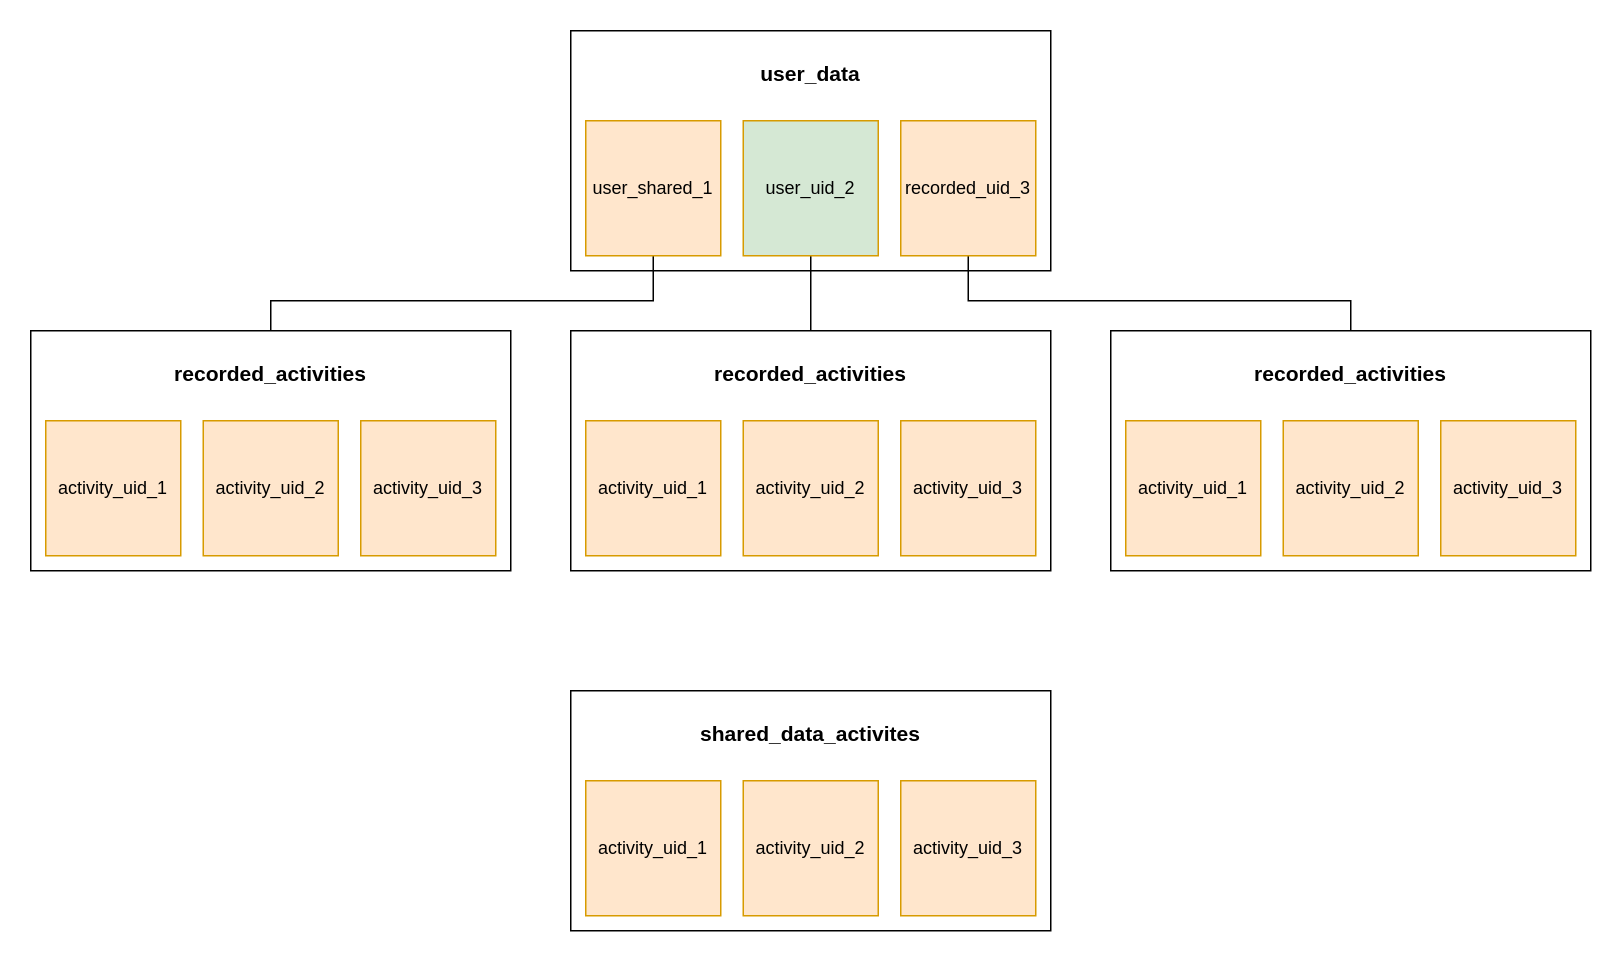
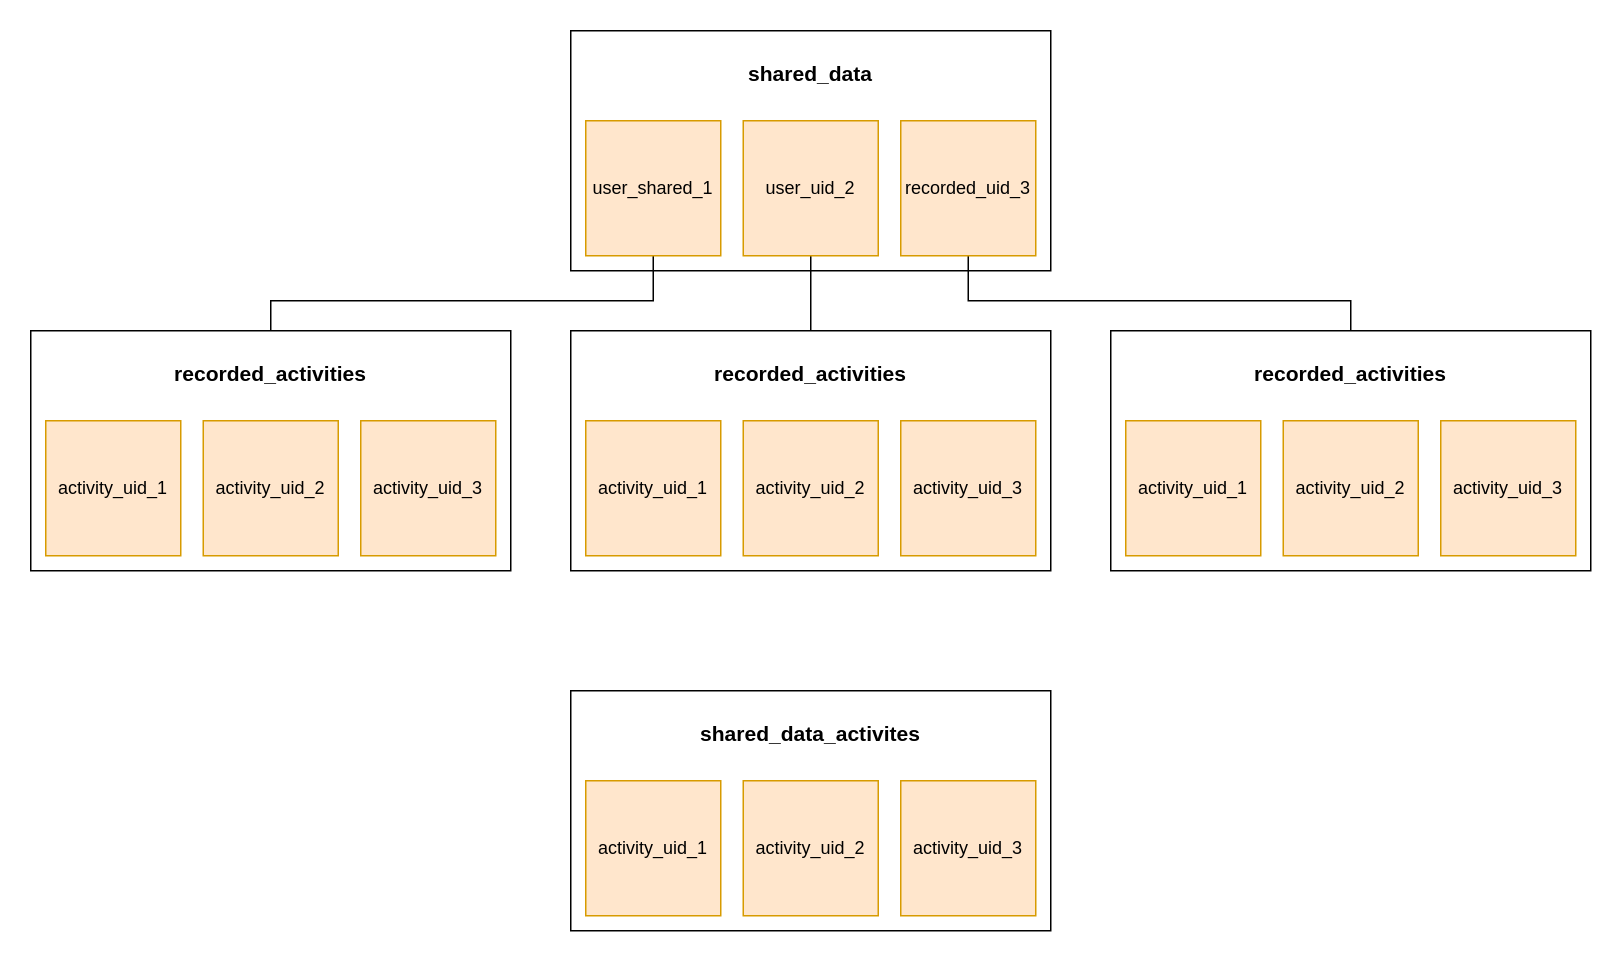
node "user_data": label "user_data" -> "shared_data"
node "user_uid_2": fillcolor #d5e8d4 -> #ffe6cc
